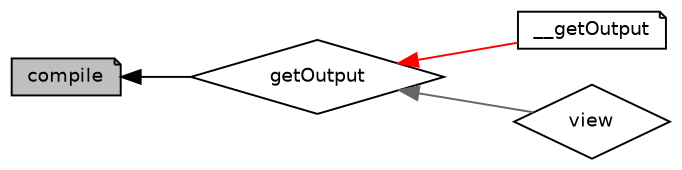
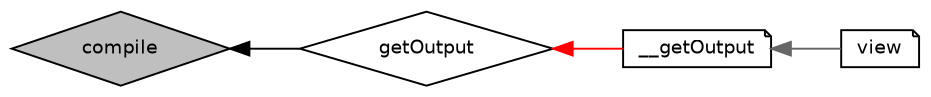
node "compile": shape note -> diamond
edge "view" -> "getOutput": now "view" -> "__getOutput"
node "view": shape diamond -> note
